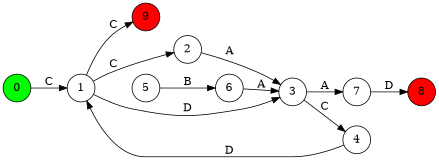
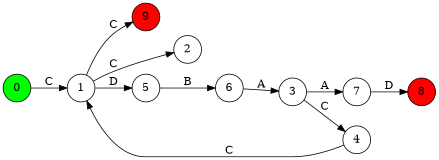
edge "2" -> "3": removed, label "A"
edge "1" -> "3": now "1" -> "5"
edge "4" -> "1": label "D" -> "C"
